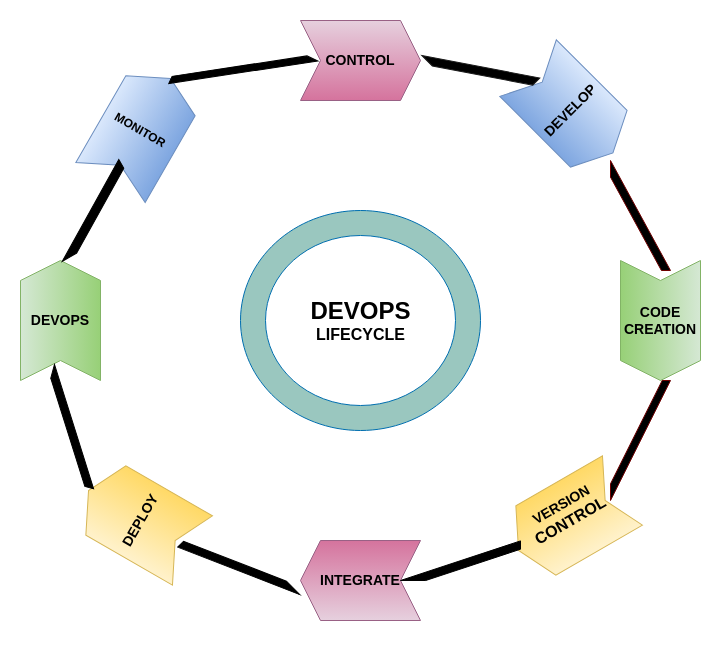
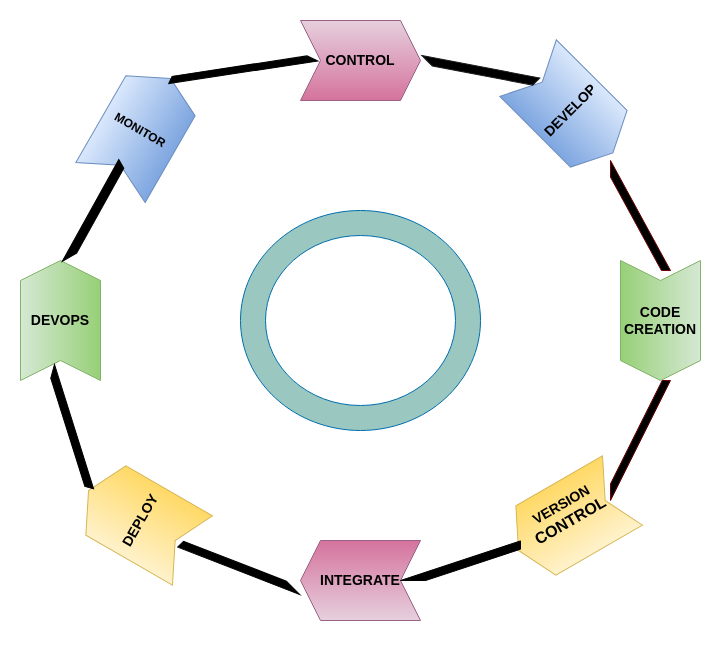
node "DEVOPS LIFECYCLE": removed
